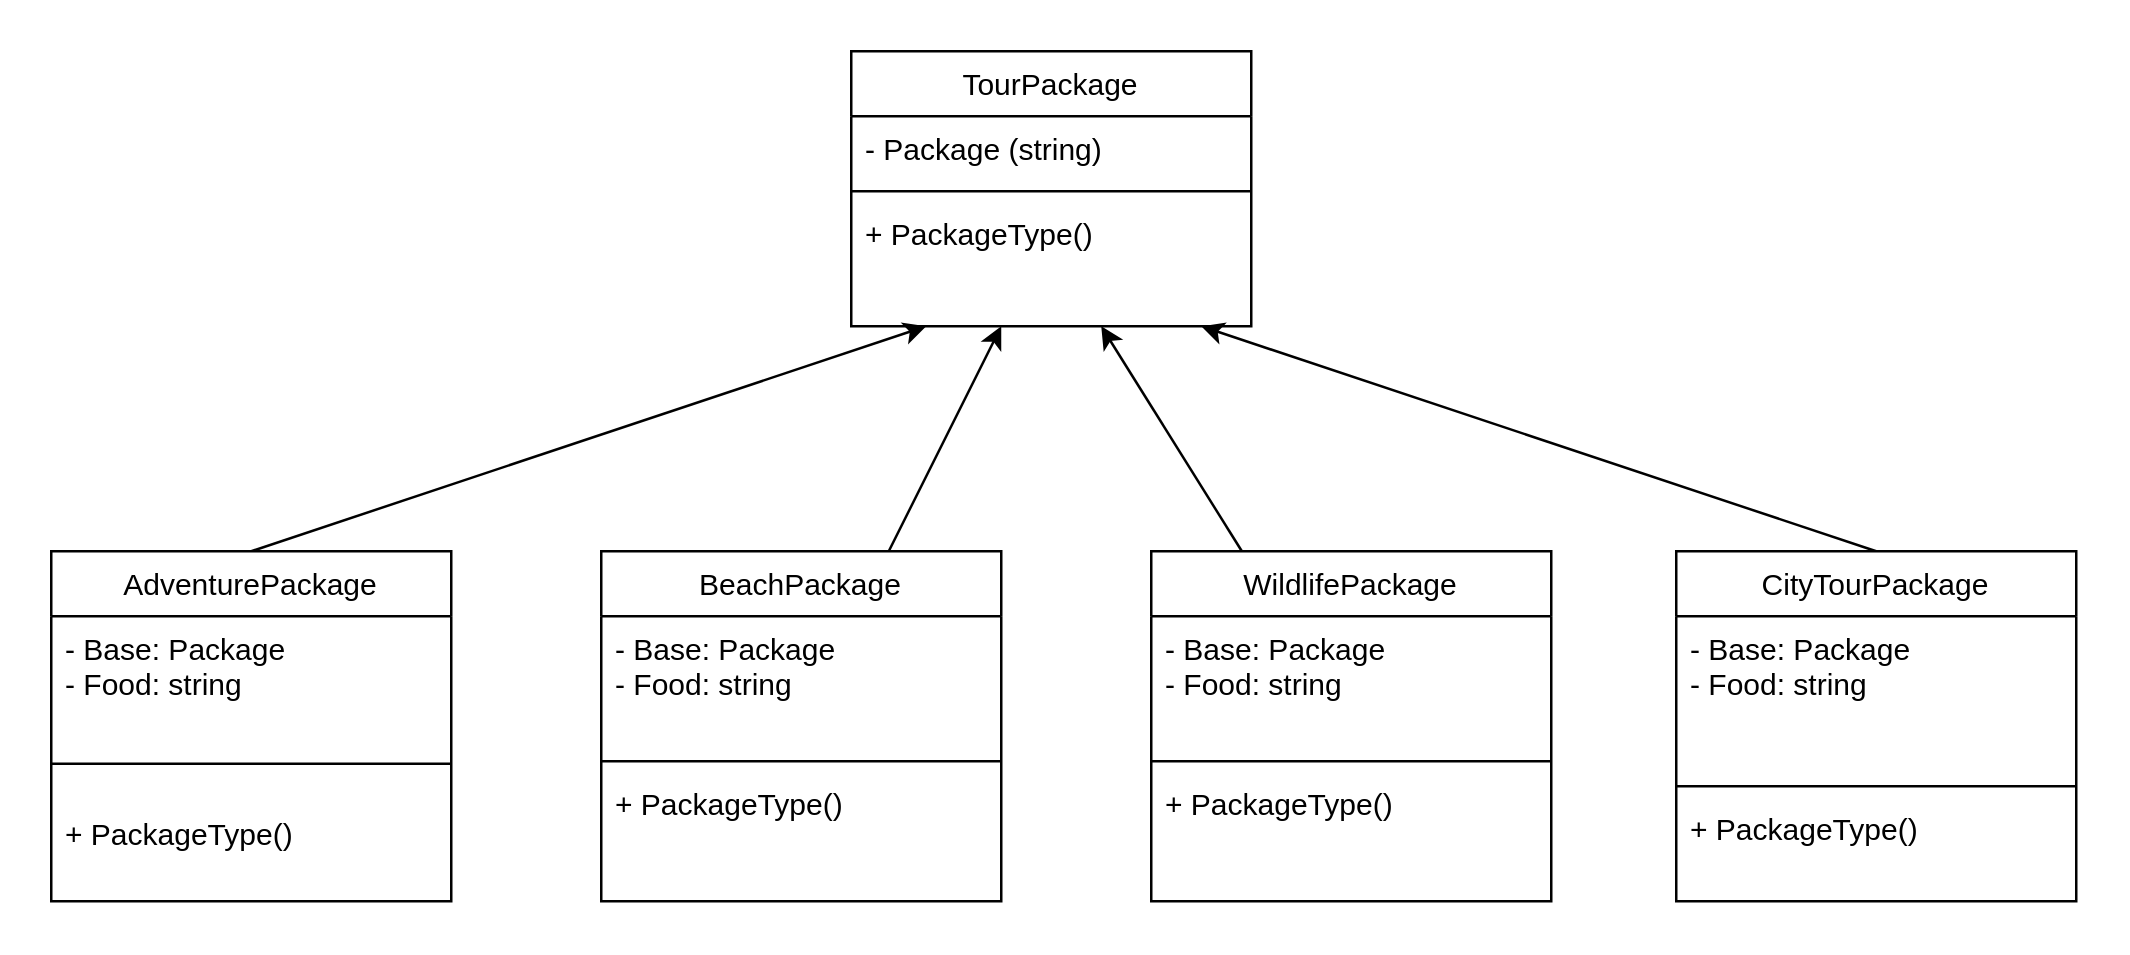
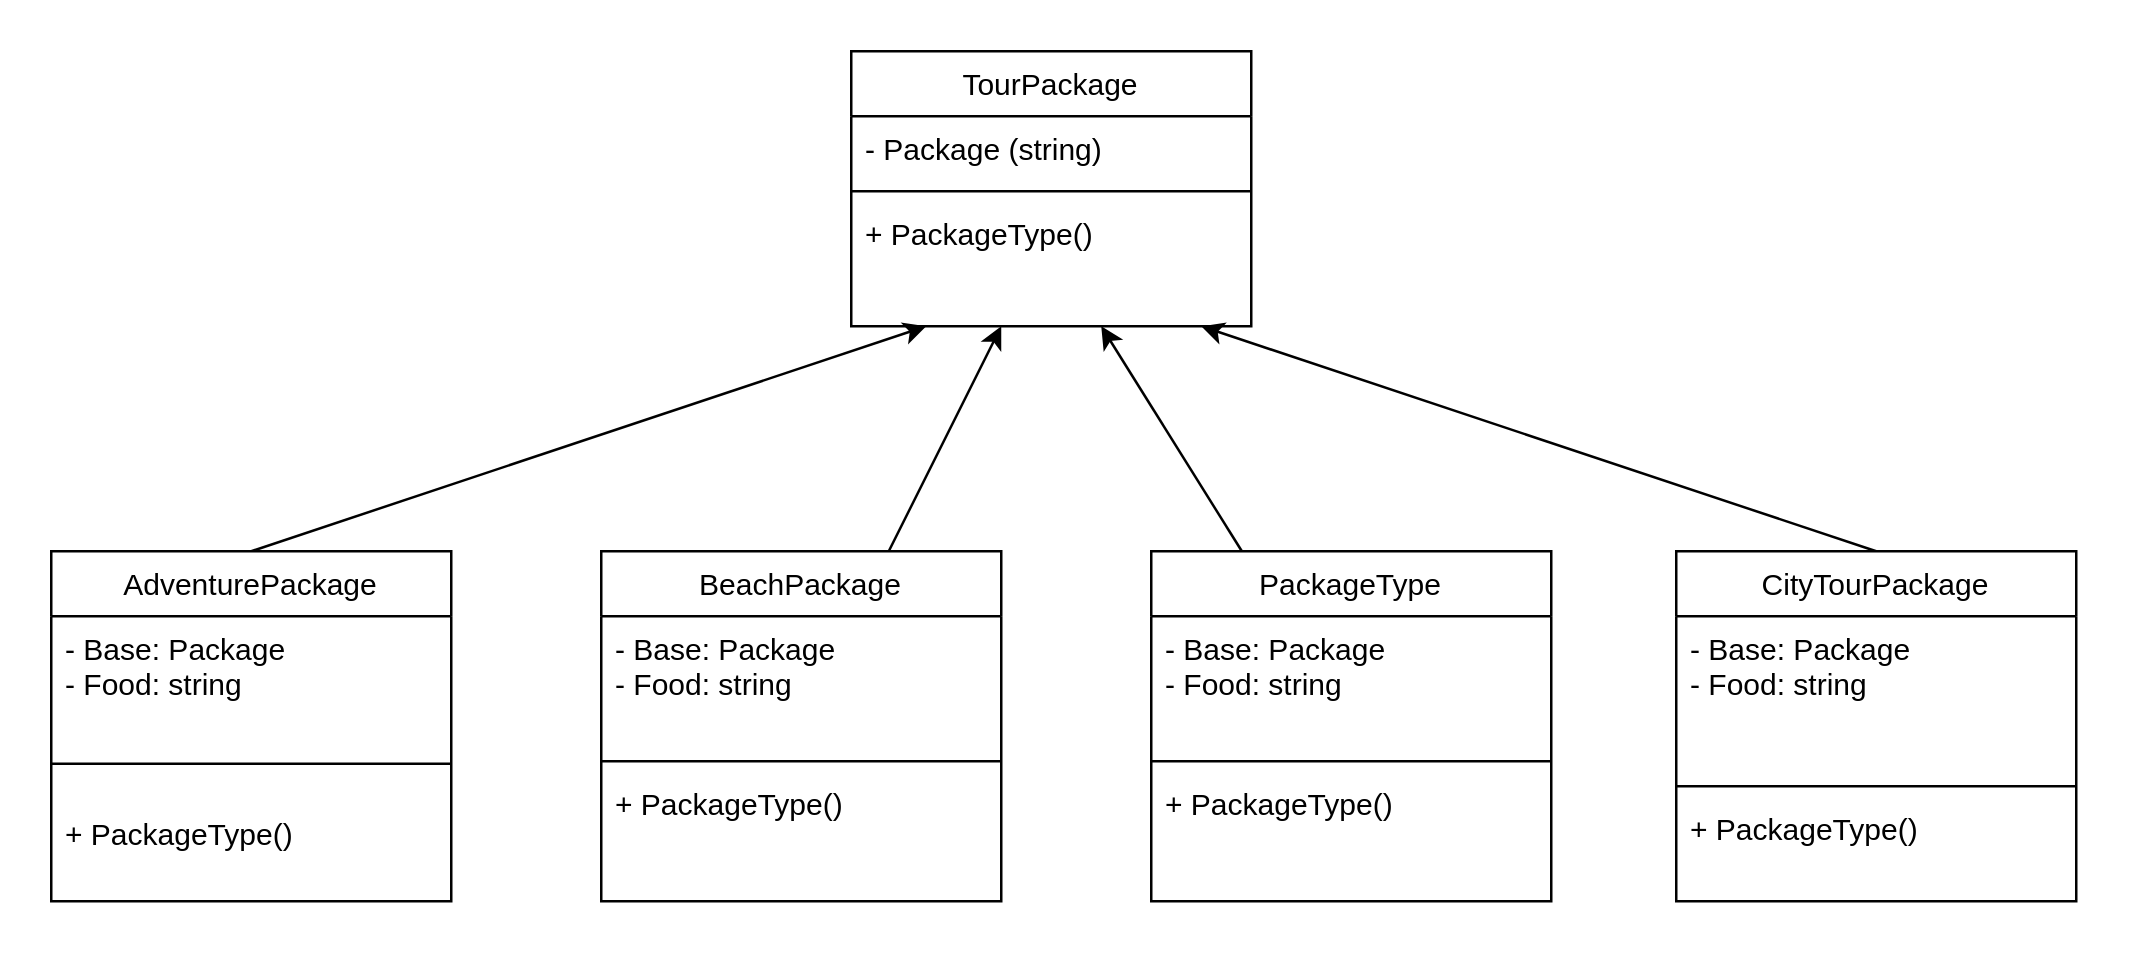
node "WildlifePackage": label "WildlifePackage" -> "PackageType"
